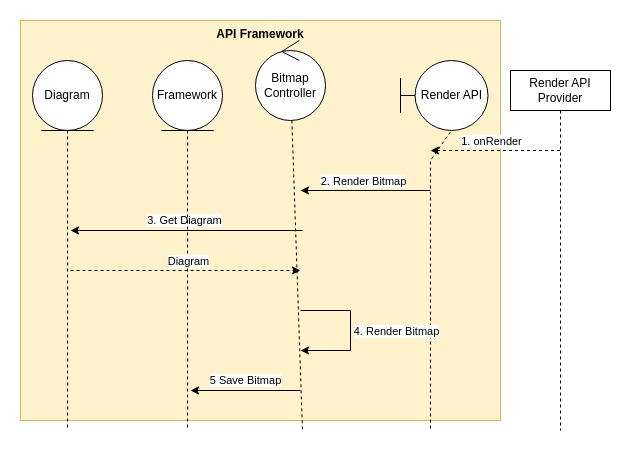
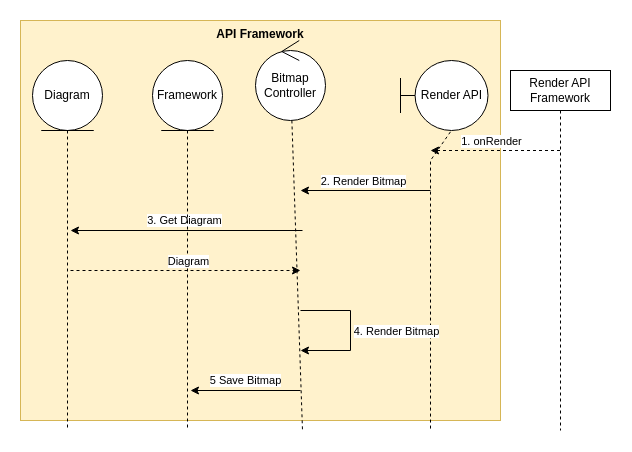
node "Render API Provider": label "Render API Provider" -> "Render API Framework"
